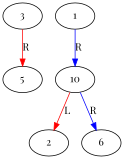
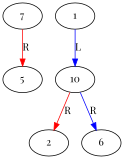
node "3": label "3" -> "7"
edge "1" -> "10": label "R" -> "L"
edge "10" -> "2": label "L" -> "R"
